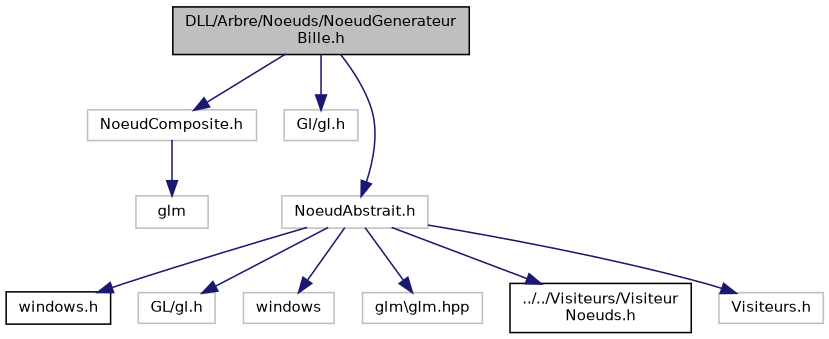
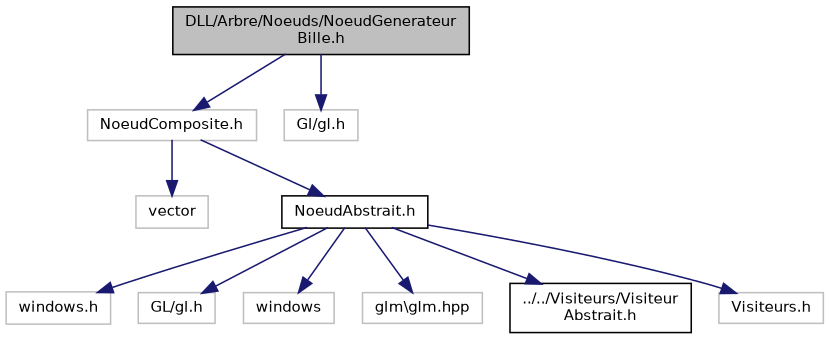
edge "DLL/Arbre/Noeuds/NoeudGenerateur Bille.h" -> "NoeudAbstrait.h": now "NoeudComposite.h" -> "NoeudAbstrait.h"
node "glm": label "glm" -> "vector"
node "NoeudAbstrait.h": color grey75 -> black
node "windows.h": color black -> grey75
node "../../Visiteurs/Visiteur Noeuds.h": label "../../Visiteurs/Visiteur Noeuds.h" -> "../../Visiteurs/Visiteur Abstrait.h"
